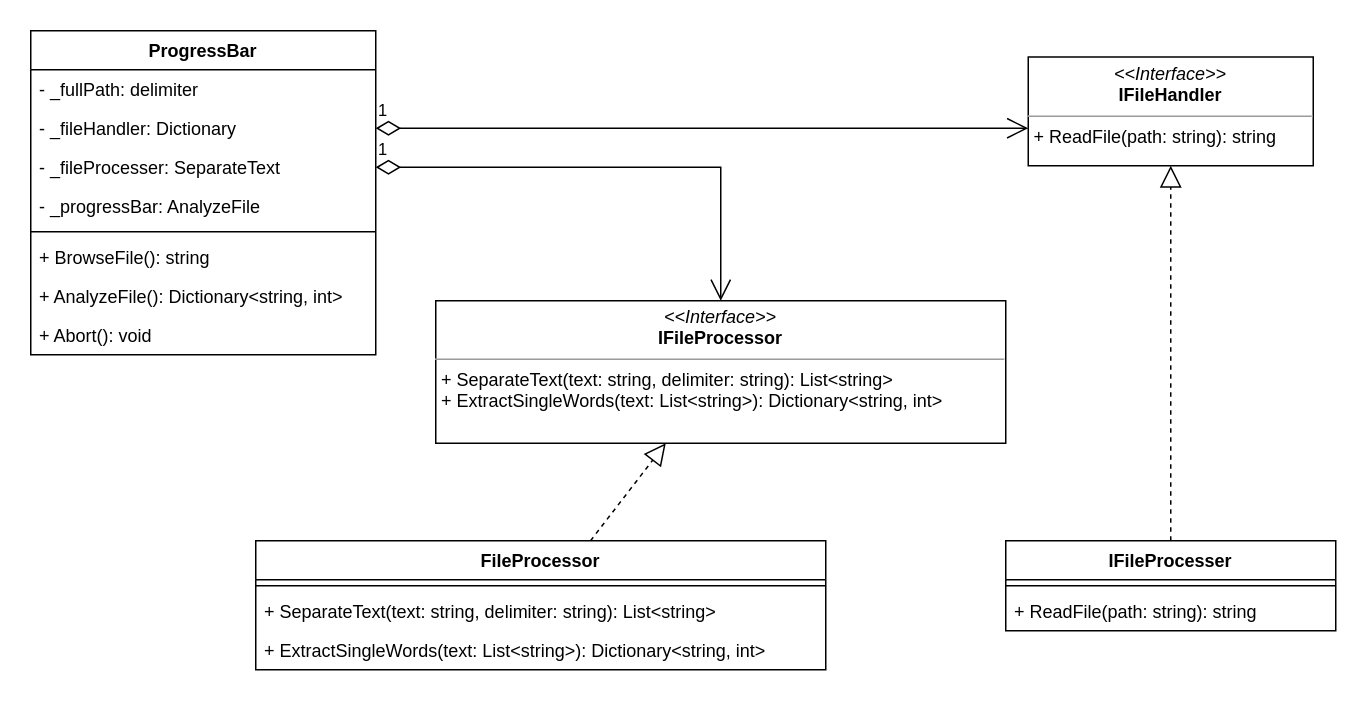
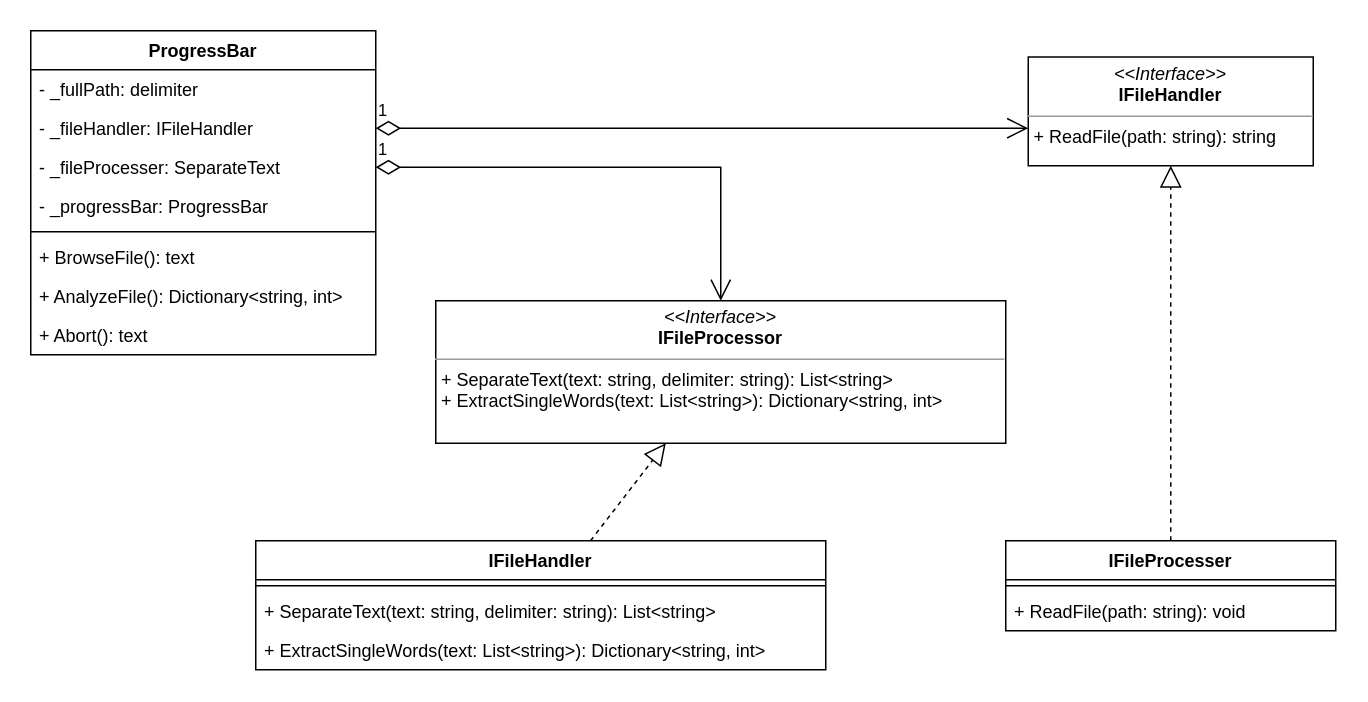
node "- _fileHandler: Dictionary": label "- _fileHandler: Dictionary" -> "- _fileHandler: IFileHandler"
node "- _progressBar: AnalyzeFile": label "- _progressBar: AnalyzeFile" -> "- _progressBar: ProgressBar"
node "+ BrowseFile(): string": label "+ BrowseFile(): string" -> "+ BrowseFile(): text"
node "+ Abort(): void": label "+ Abort(): void" -> "+ Abort(): text"
node "FileProcessor": label "FileProcessor" -> "IFileHandler"
node "+ ReadFile(path: string): string": label "+ ReadFile(path: string): string" -> "+ ReadFile(path: string): void"
